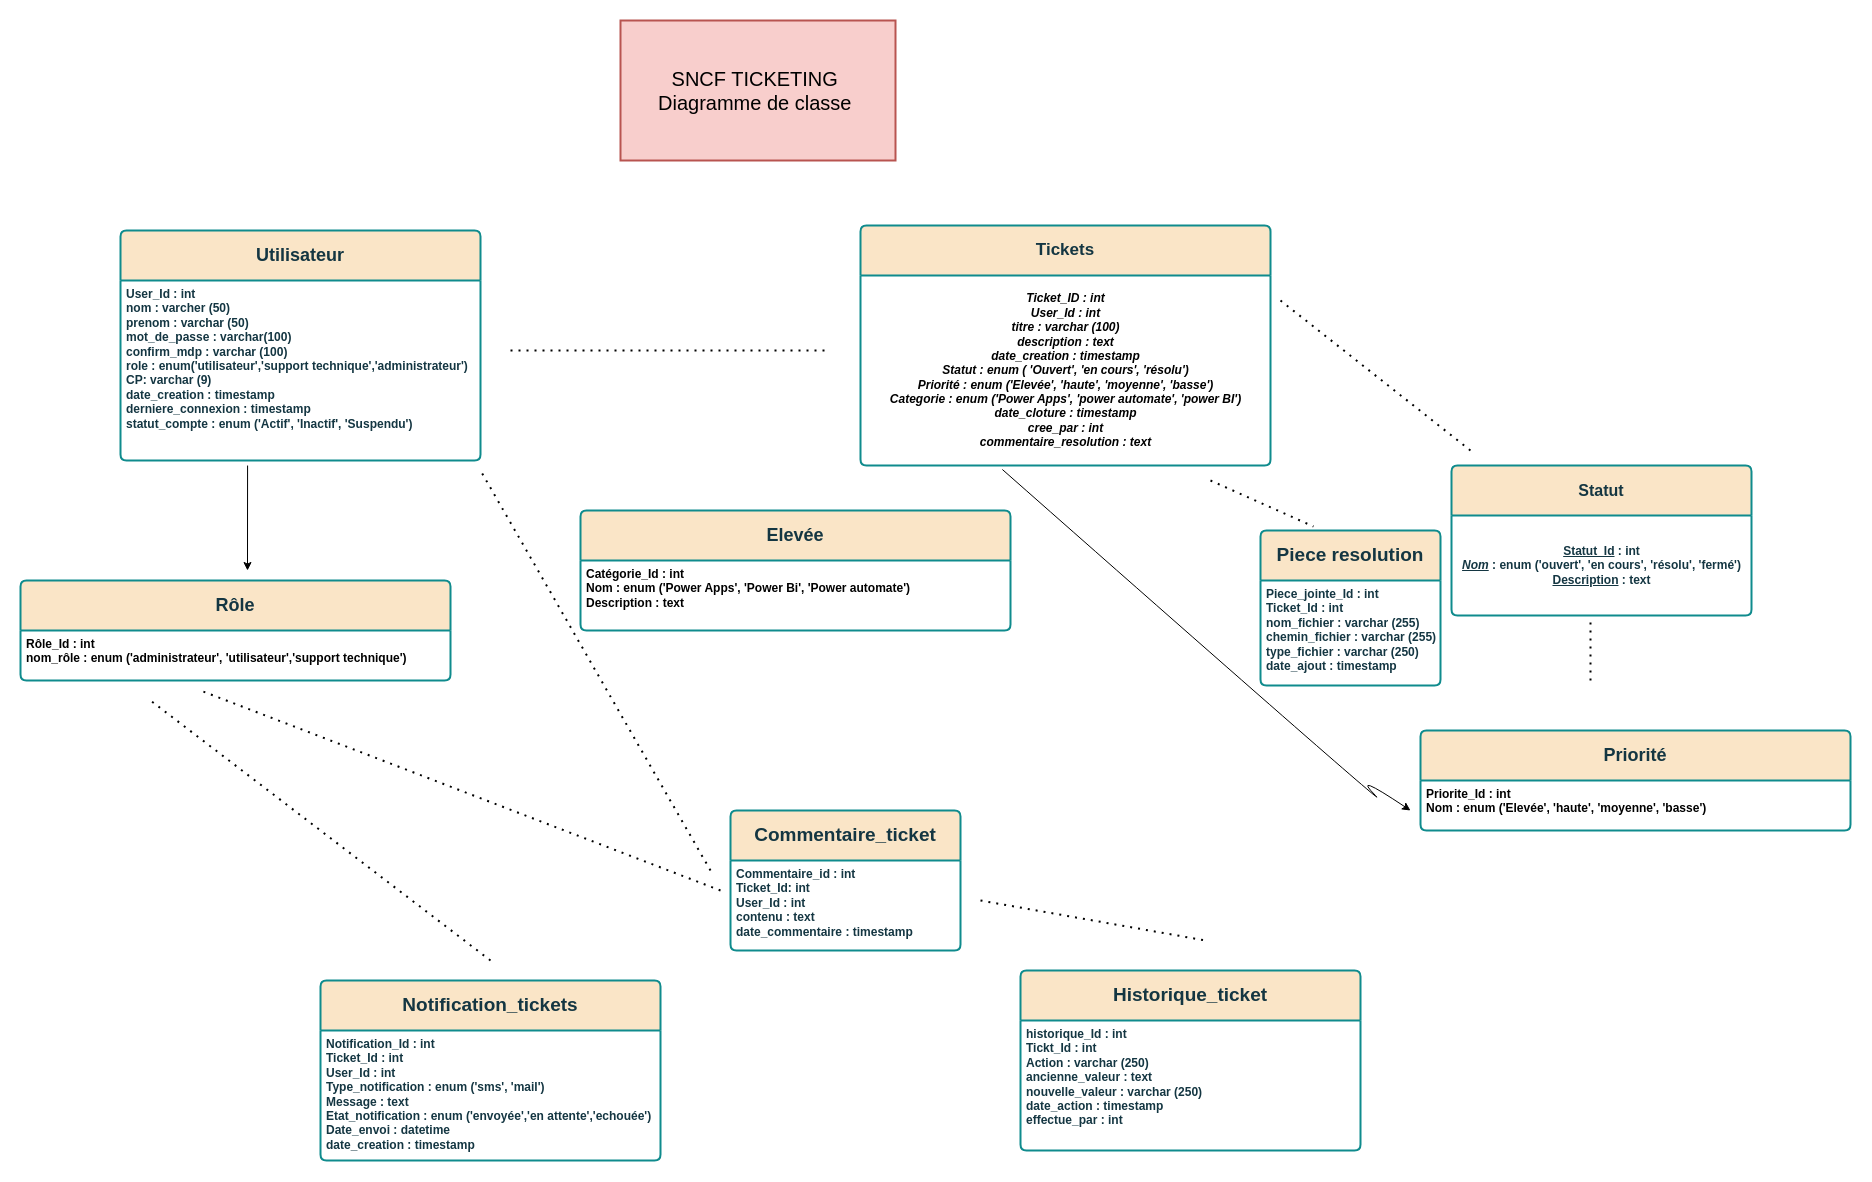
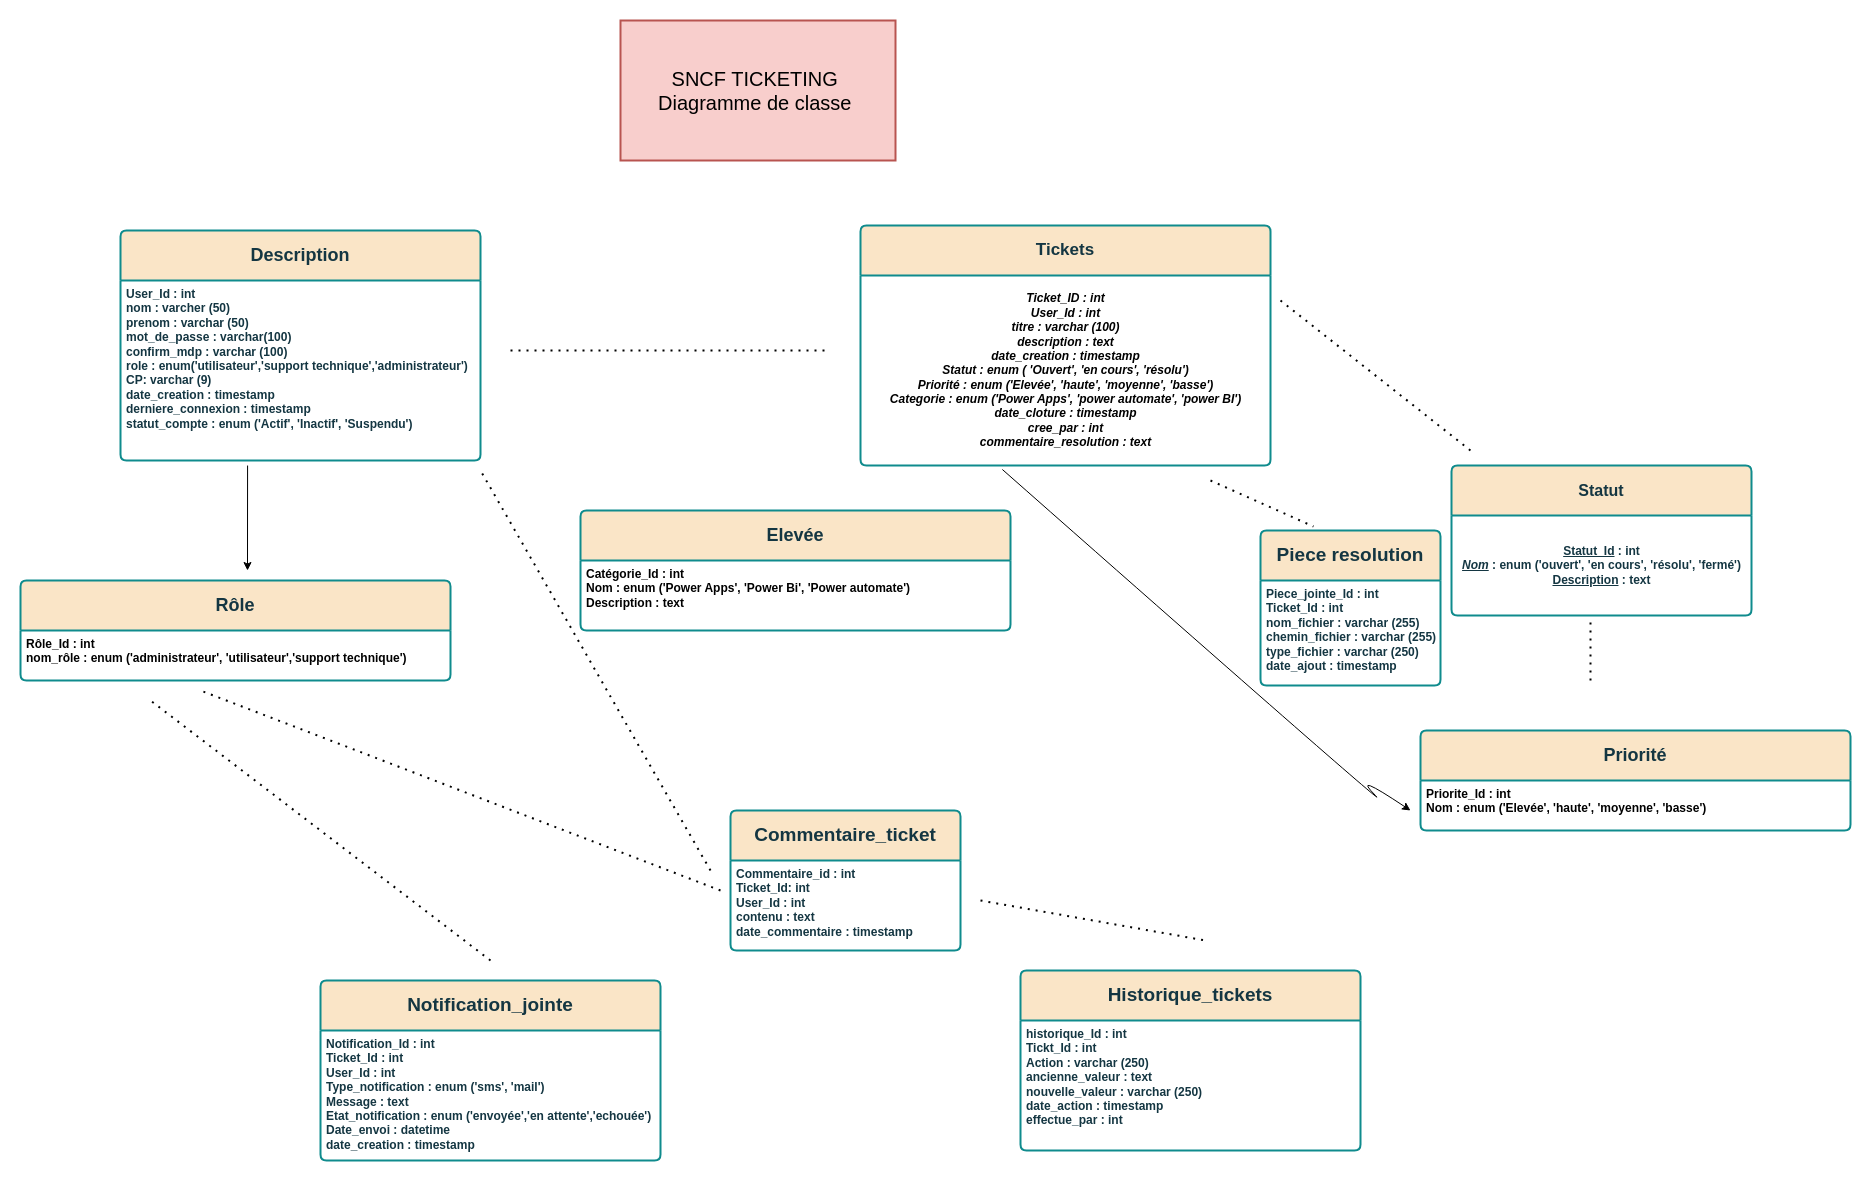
node "Utilisateur": label "Utilisateur" -> "Description"
node "Historique_ticket": label "Historique_ticket" -> "Historique_tickets"
node "Notification_tickets": label "Notification_tickets" -> "Notification_jointe"
